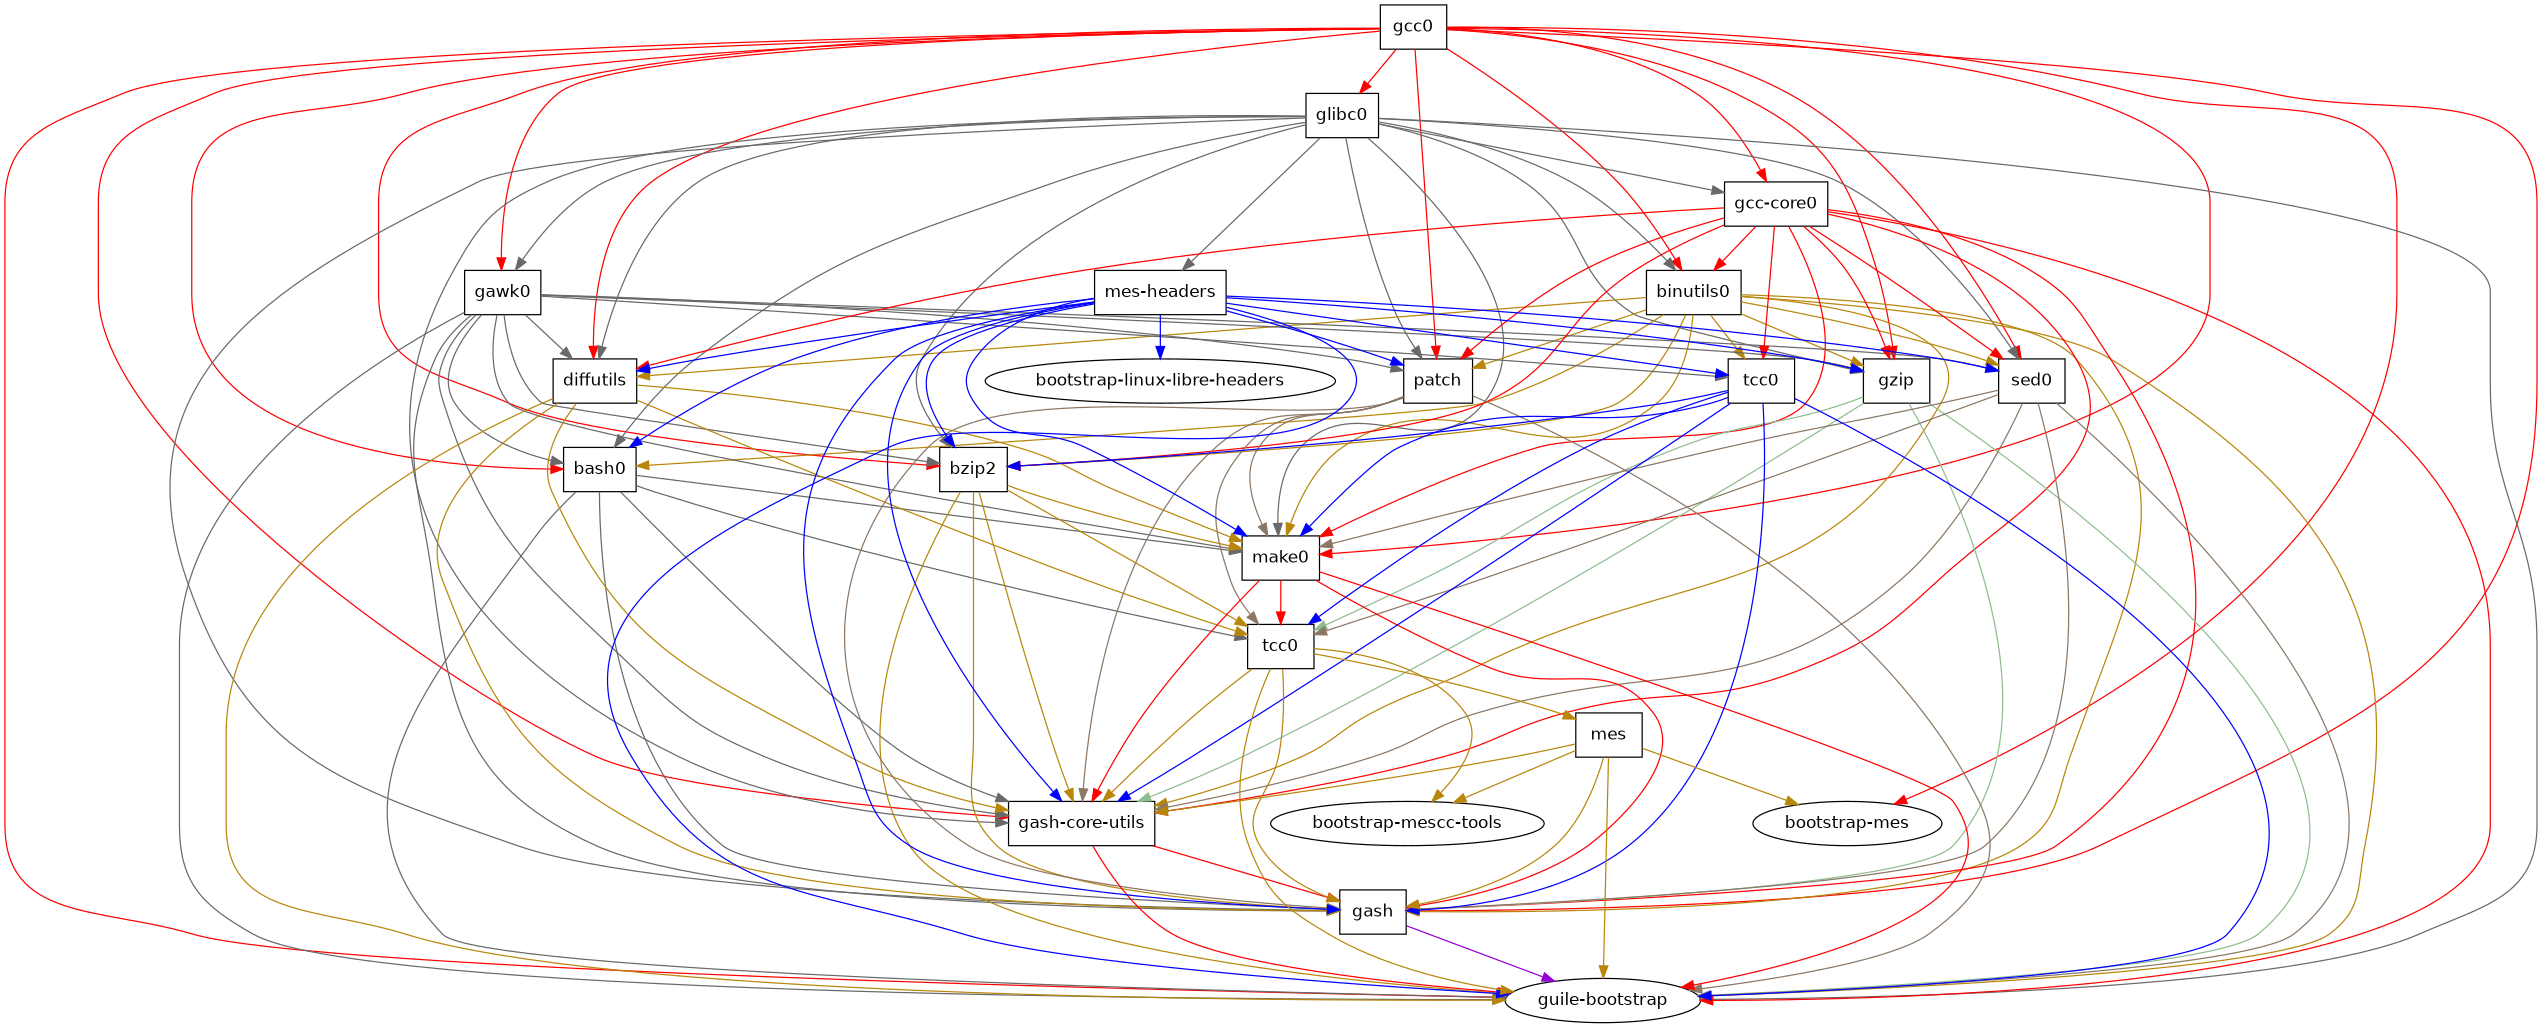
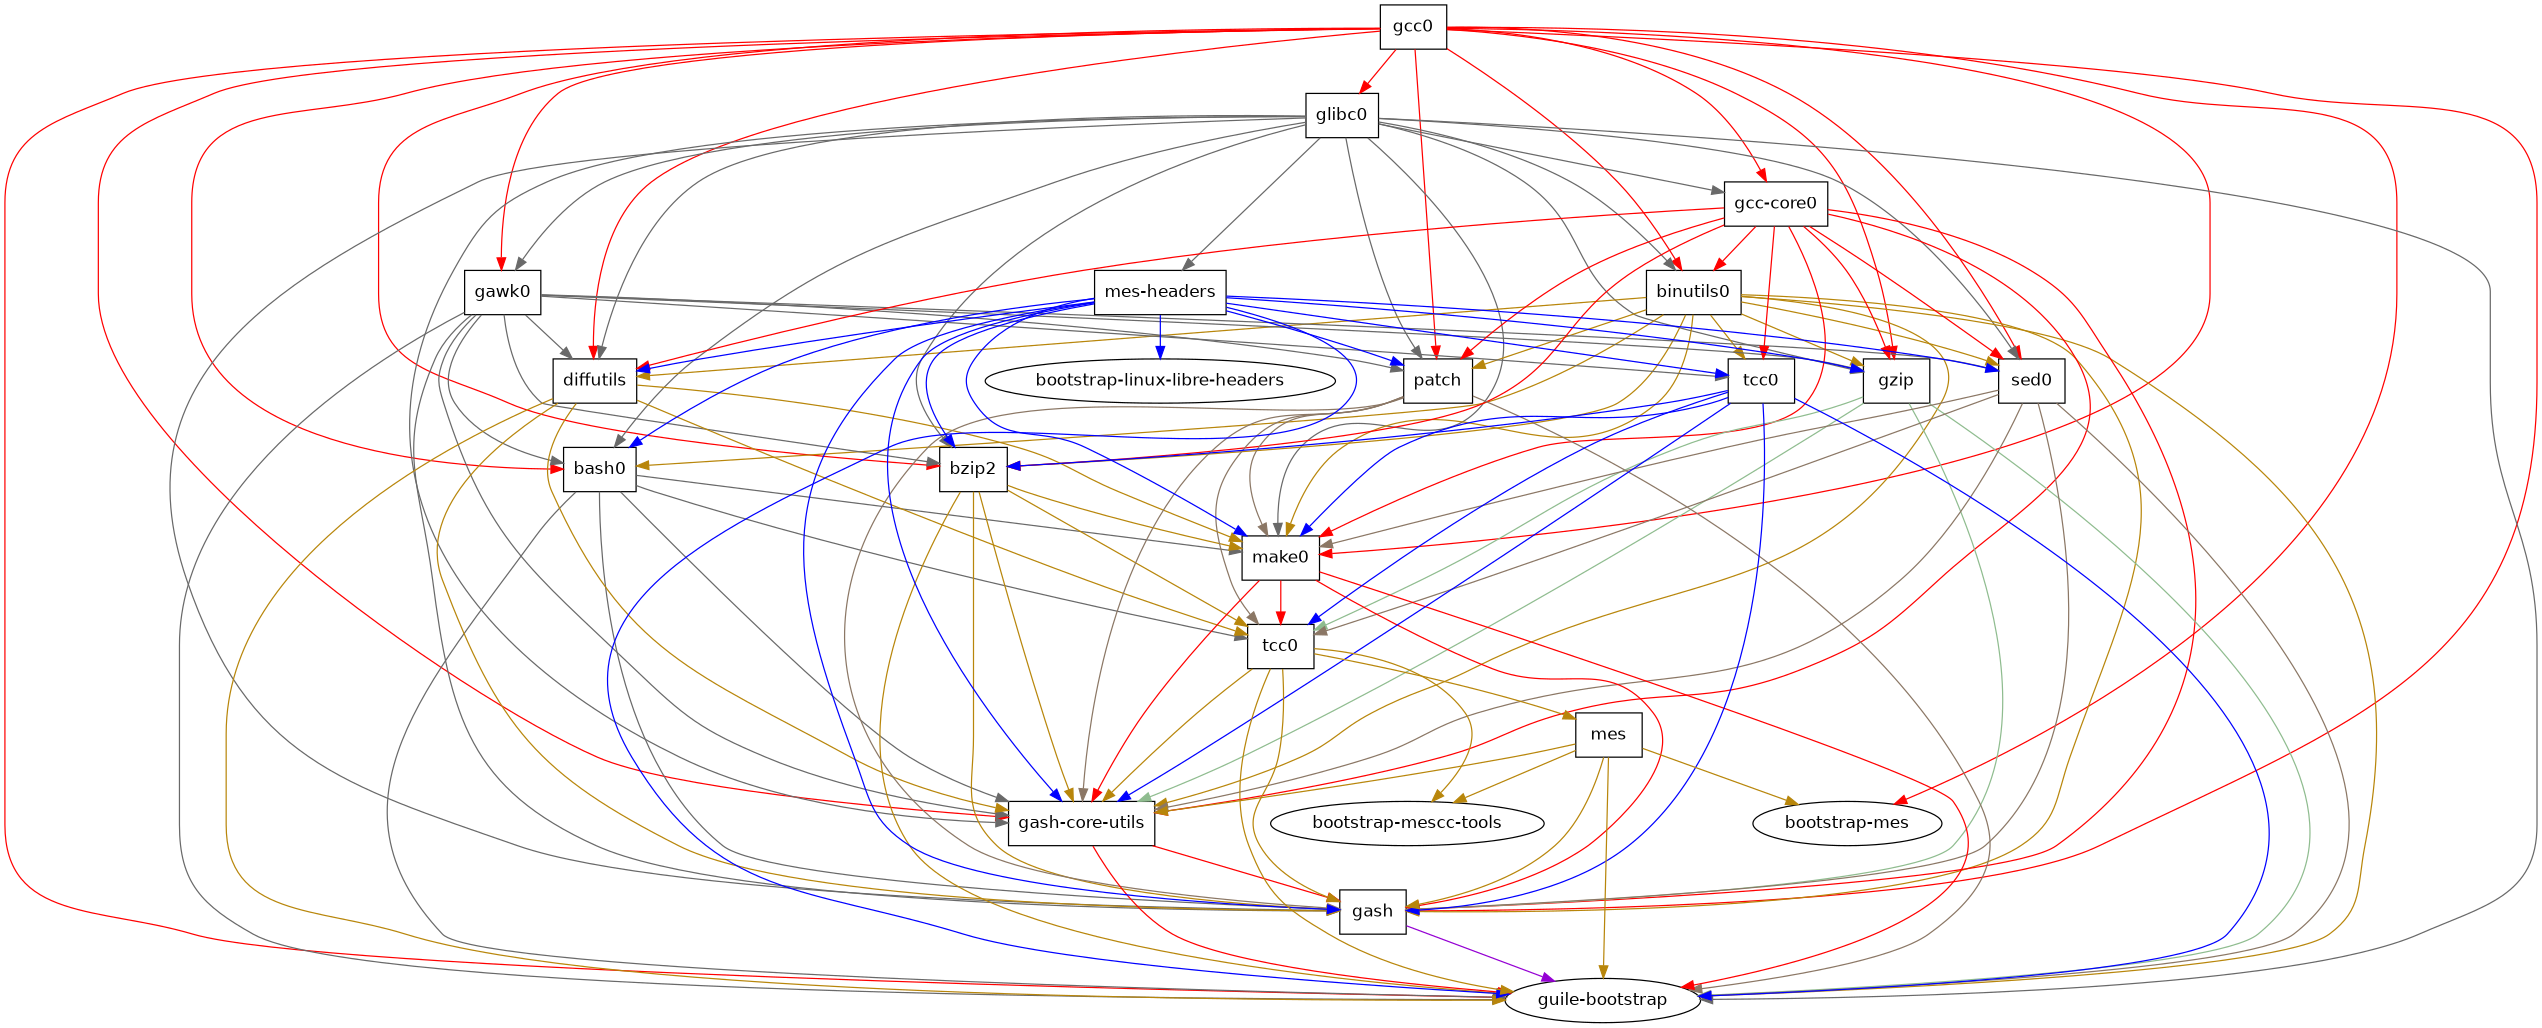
edge "gawk0" -> "make0": removed
edge "gcc-core0" -> "guile-bootstrap": removed
